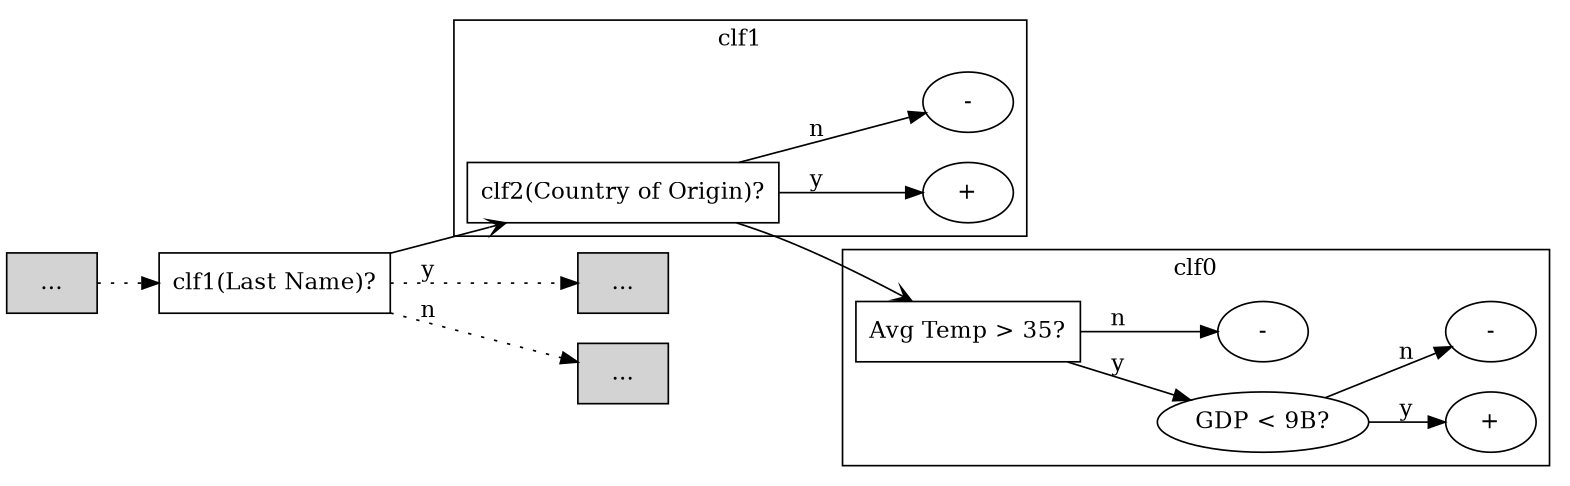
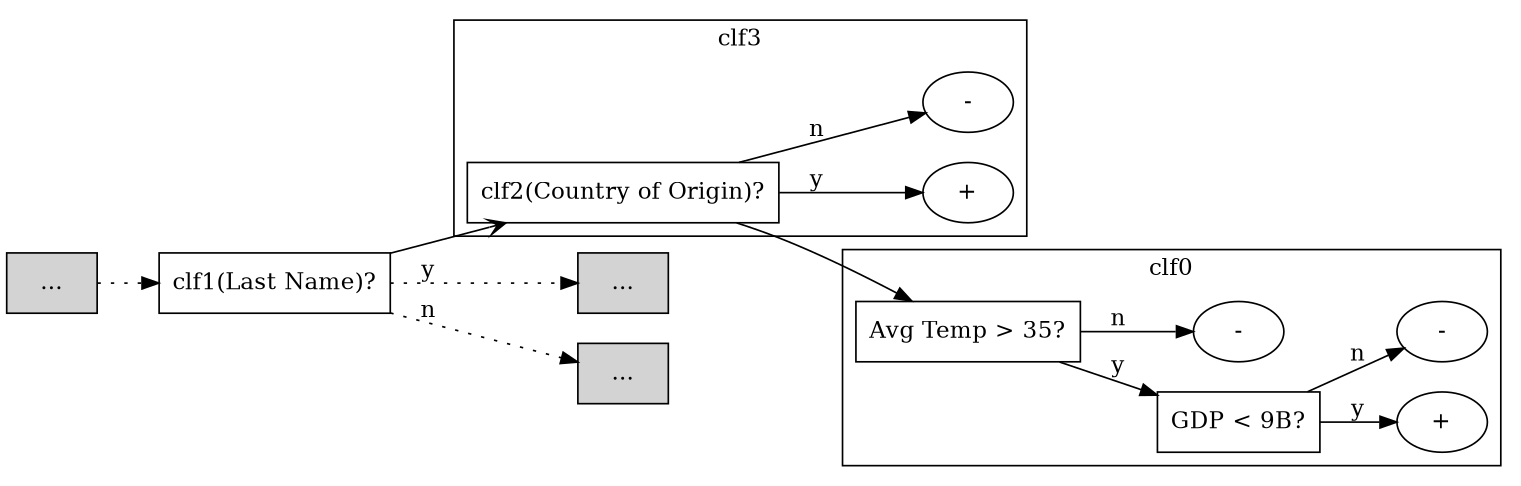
cluster "clf1": label "clf1" -> "clf3"
edge "clf2(Country of Origin)?" -> "Avg Temp > 35?": arrowhead vee -> normal
node "GDP < 9B?": shape ellipse -> box
